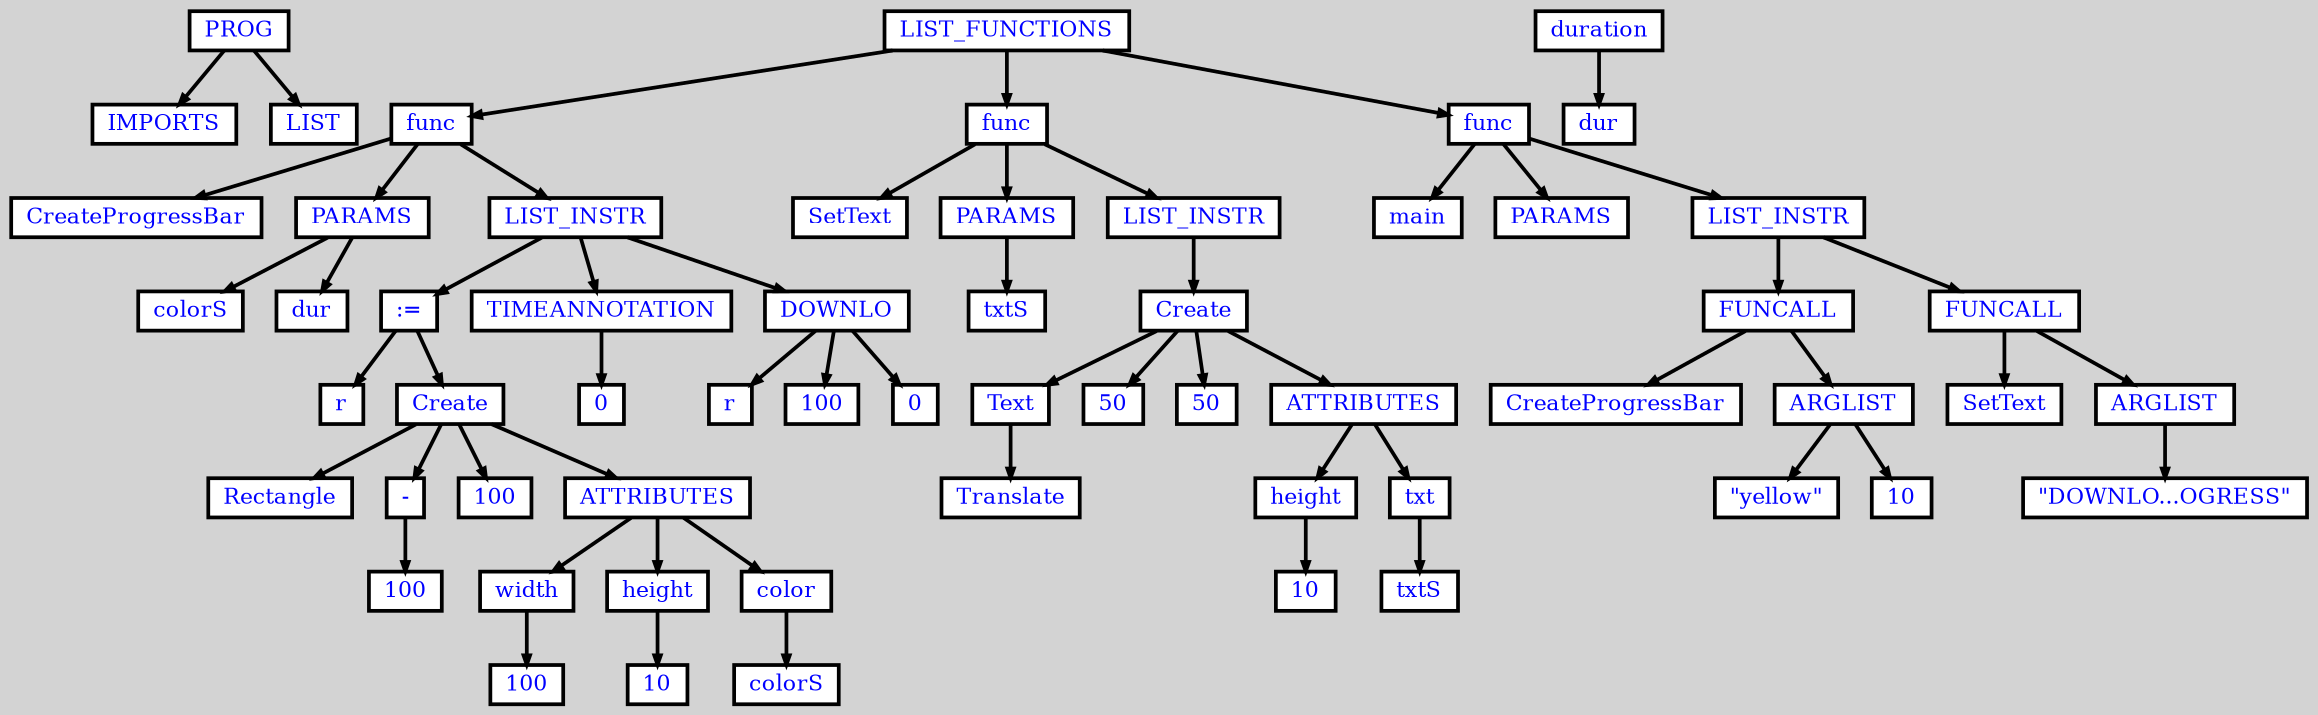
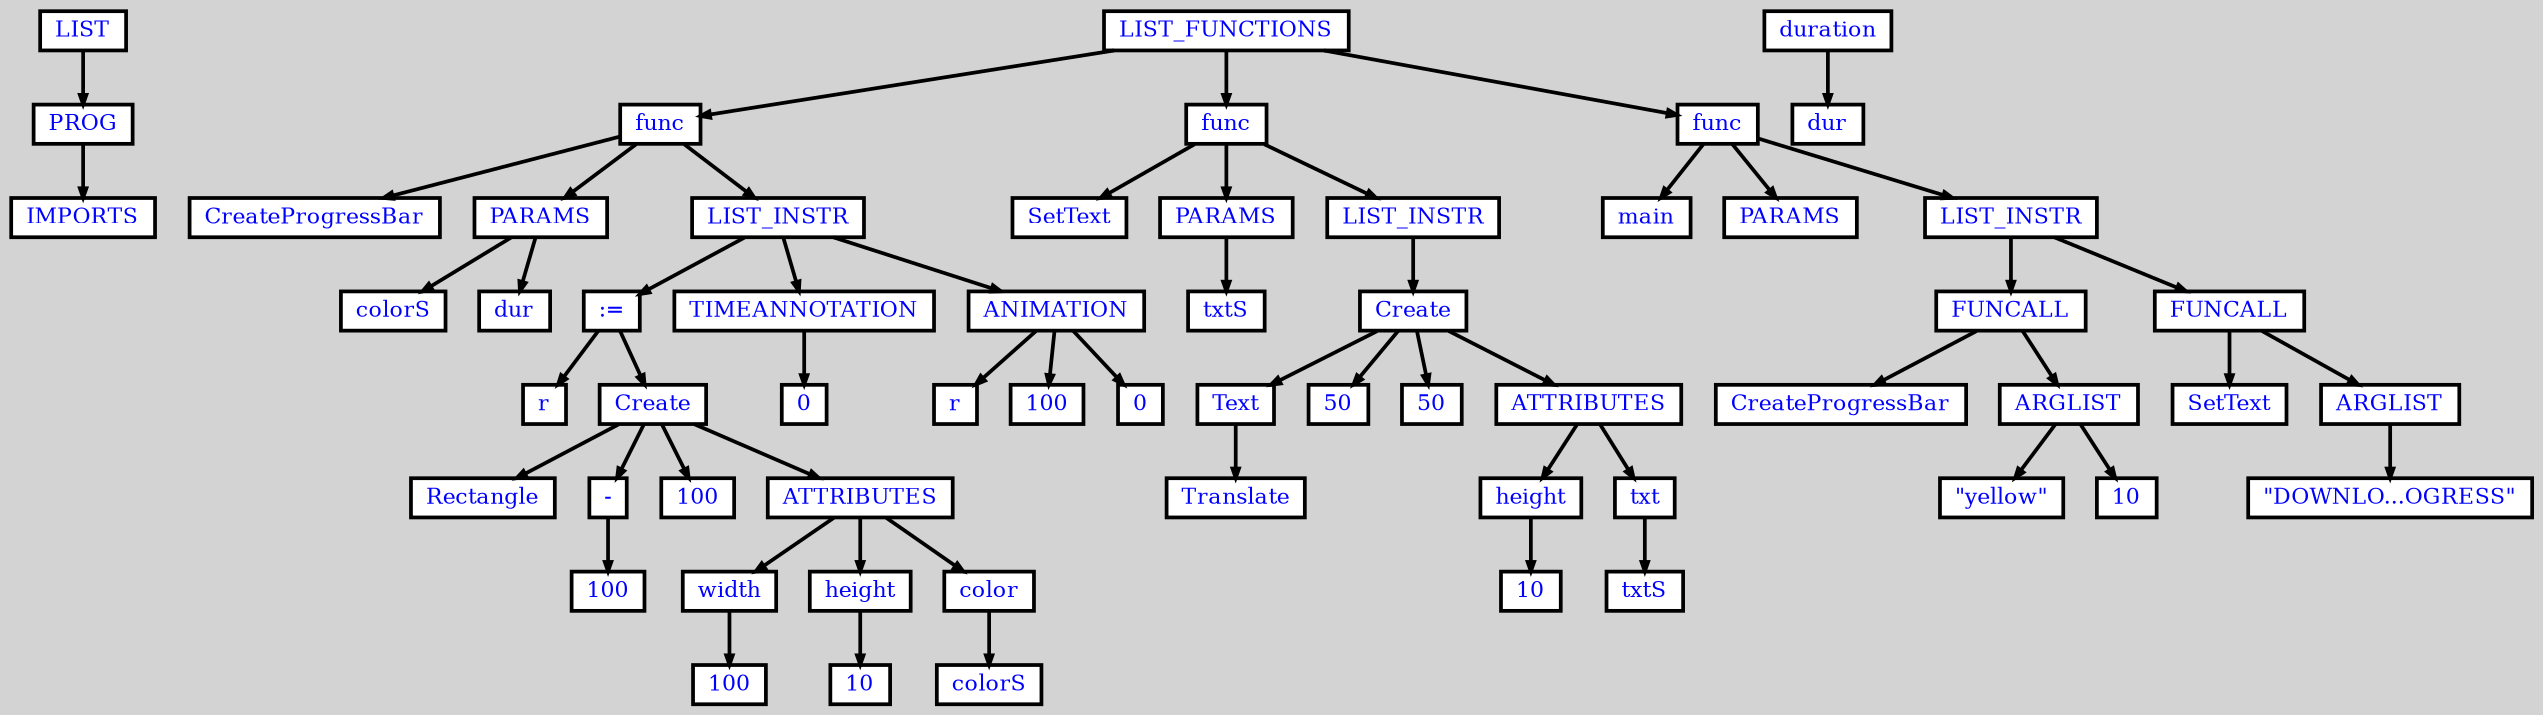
edge "PROG" -> "LIST": reversed
node "DOWNLO": label "DOWNLO" -> "ANIMATION"
